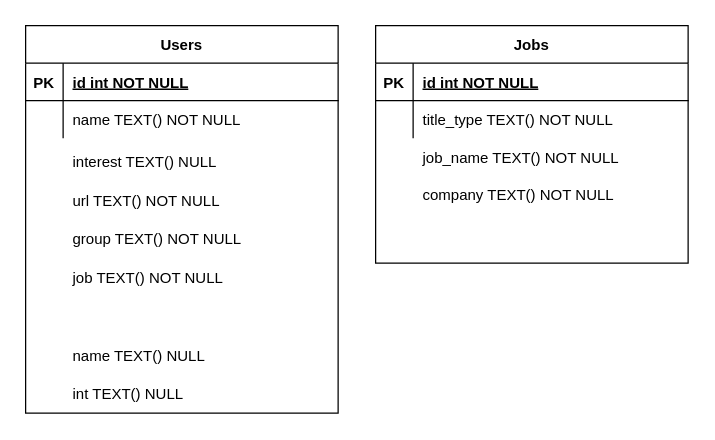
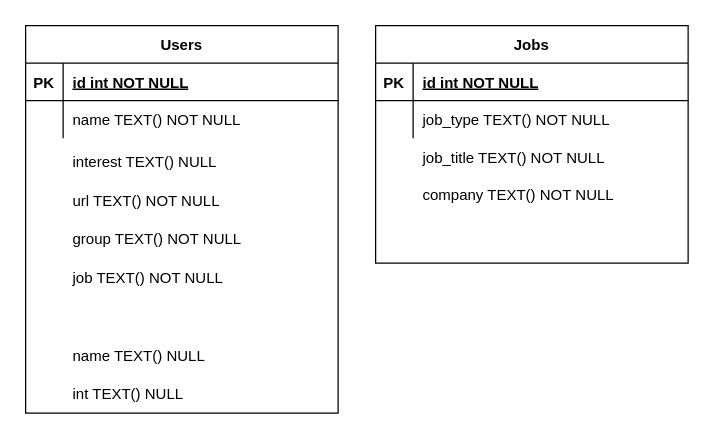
node "title_type TEXT() NOT NULL": label "title_type TEXT() NOT NULL" -> "job_type TEXT() NOT NULL"
node "job_name TEXT() NOT NULL": label "job_name TEXT() NOT NULL" -> "job_title TEXT() NOT NULL"
